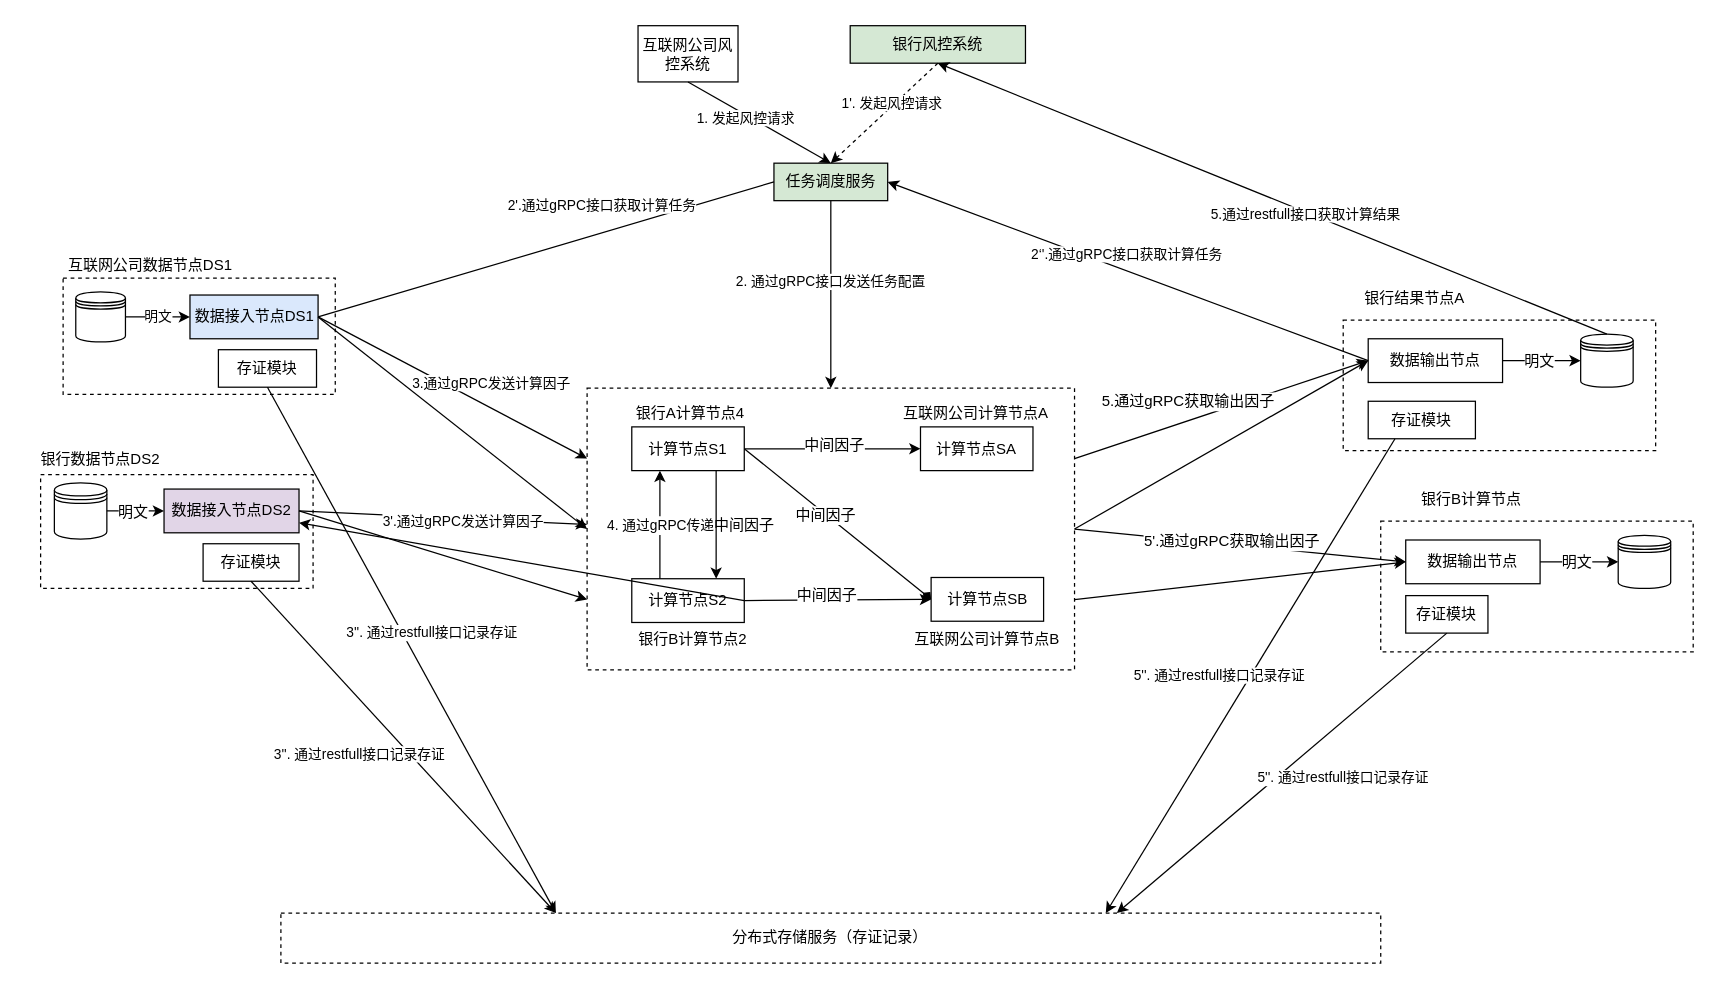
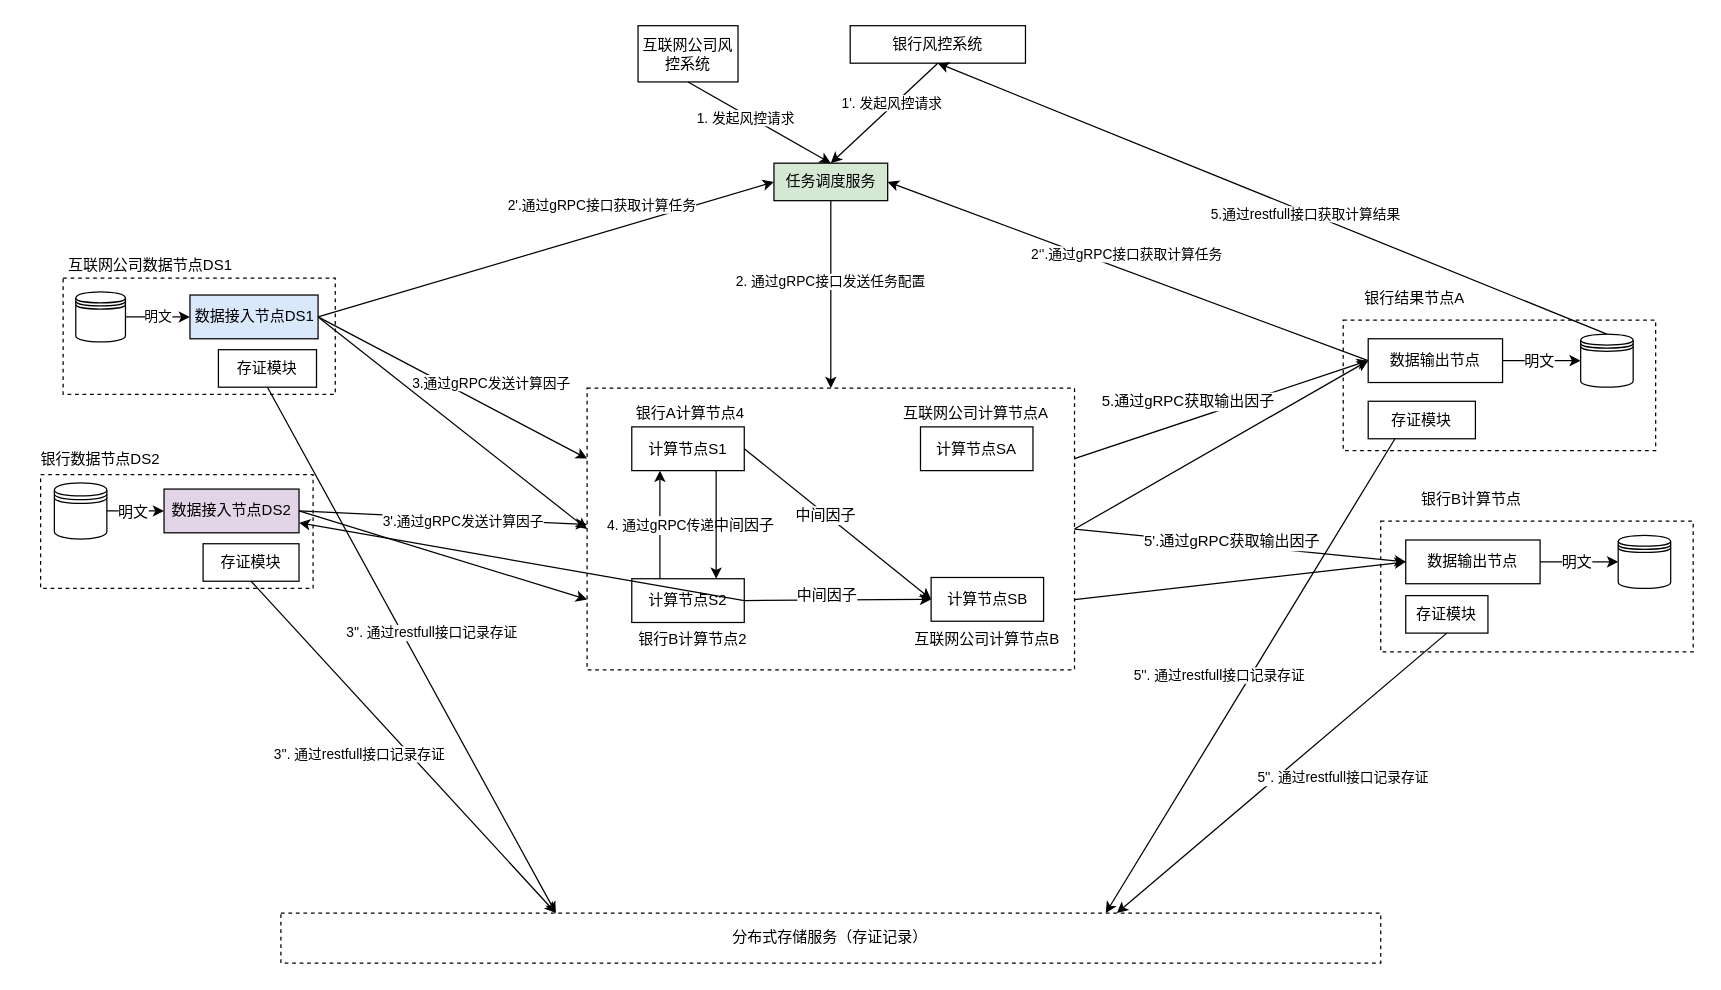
node "银行风控系统": fillcolor #d5e8d4 -> #ffffff
edge "银行风控系统" -> "任务调度服务": style dashed -> solid
edge "任务调度服务" -- "数据接入节点DS1": arrowhead none -> classic
edge "计算节点S1" -> "计算节点SA": removed, label "中间因子"
edge "计算节点S1" -> "计算节点SB": arrowhead diamond -> classic
